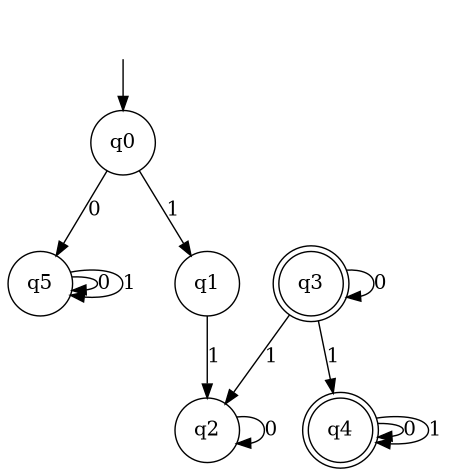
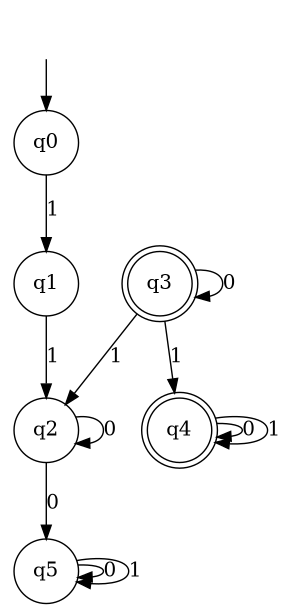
edge "q0" -> "q5": now "q2" -> "q5"
